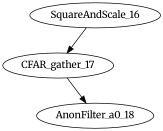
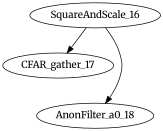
edge "CFAR_gather_17" -> "AnonFilter_a0_18": now "SquareAndScale_16" -> "AnonFilter_a0_18"
